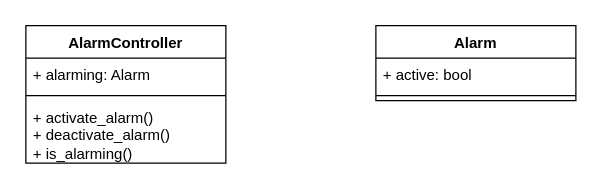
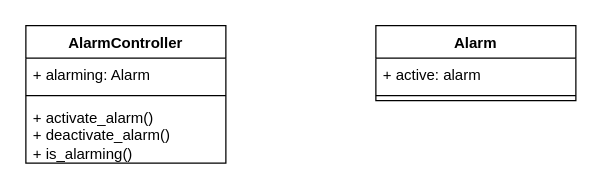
node "+ active: bool": label "+ active: bool" -> "+ active: alarm"
